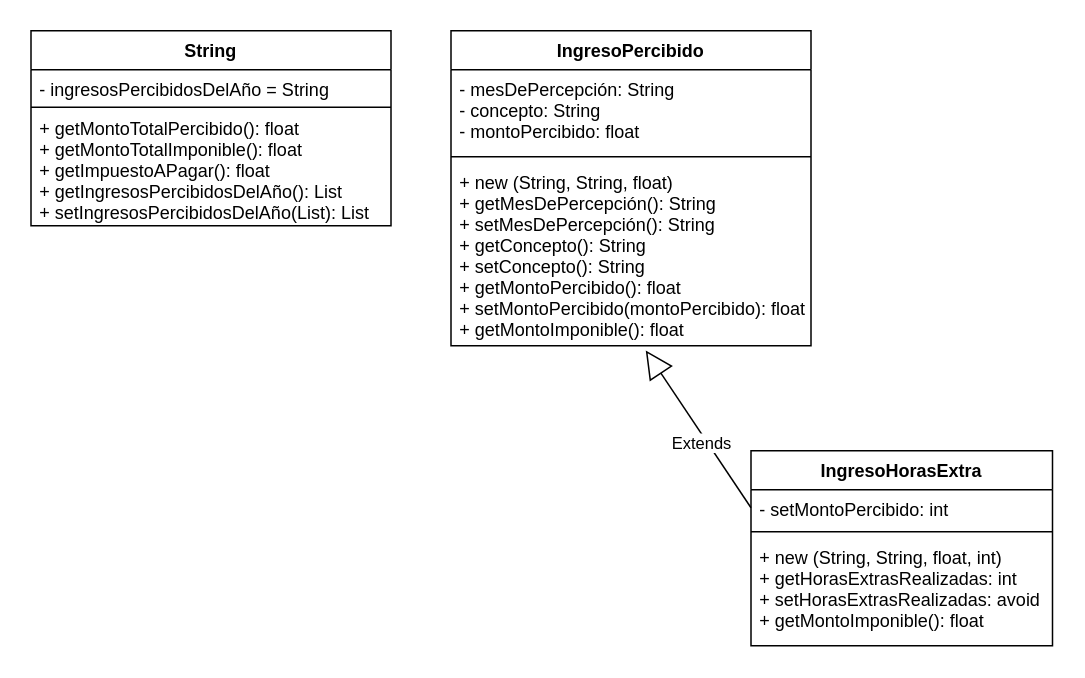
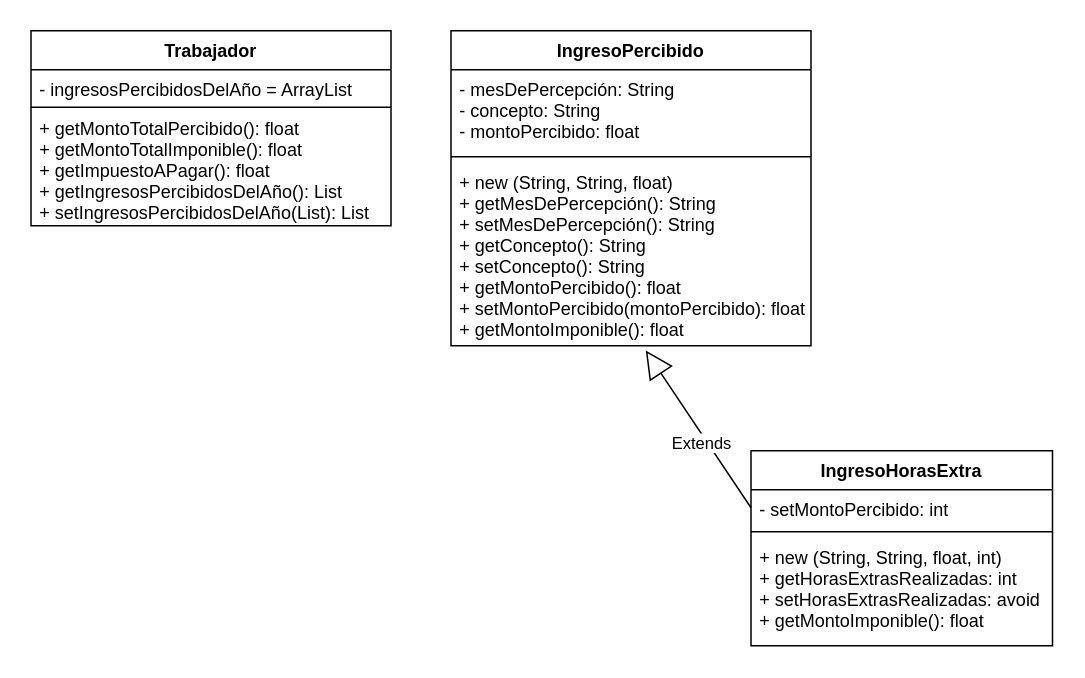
node "String": label "String" -> "Trabajador"
node "- ingresosPercibidosDelAño = String": label "- ingresosPercibidosDelAño = String" -> "- ingresosPercibidosDelAño = ArrayList"
